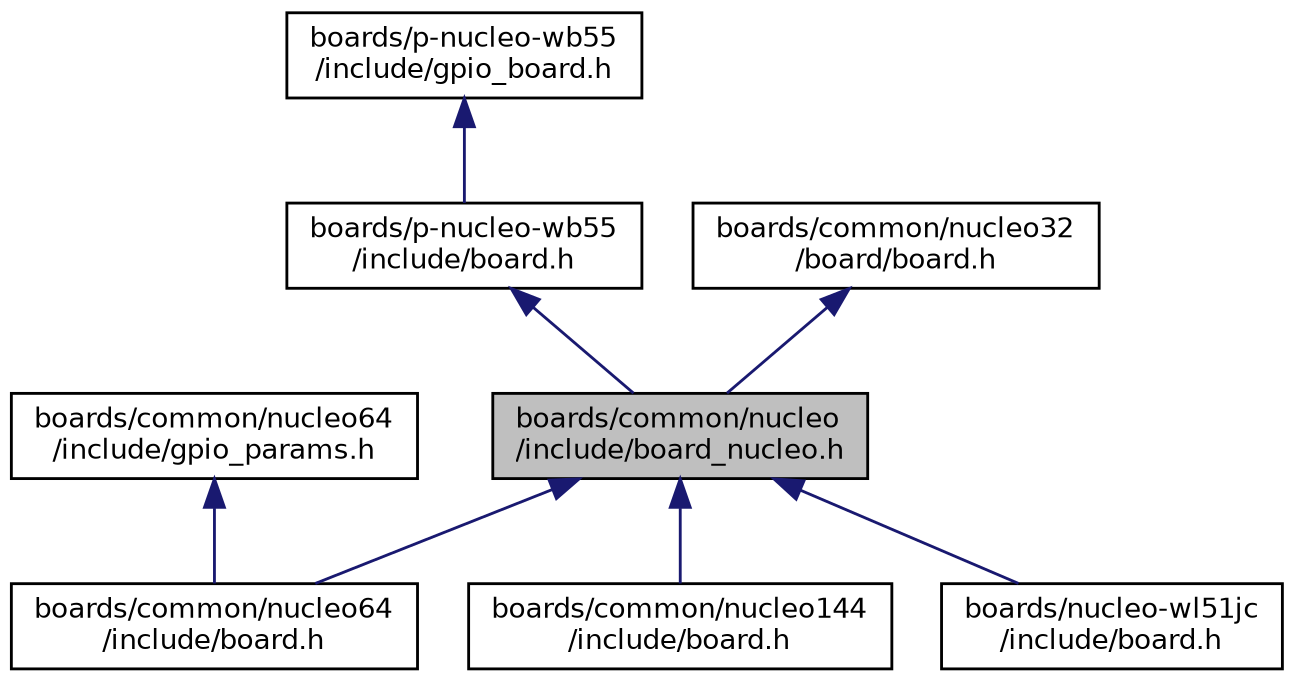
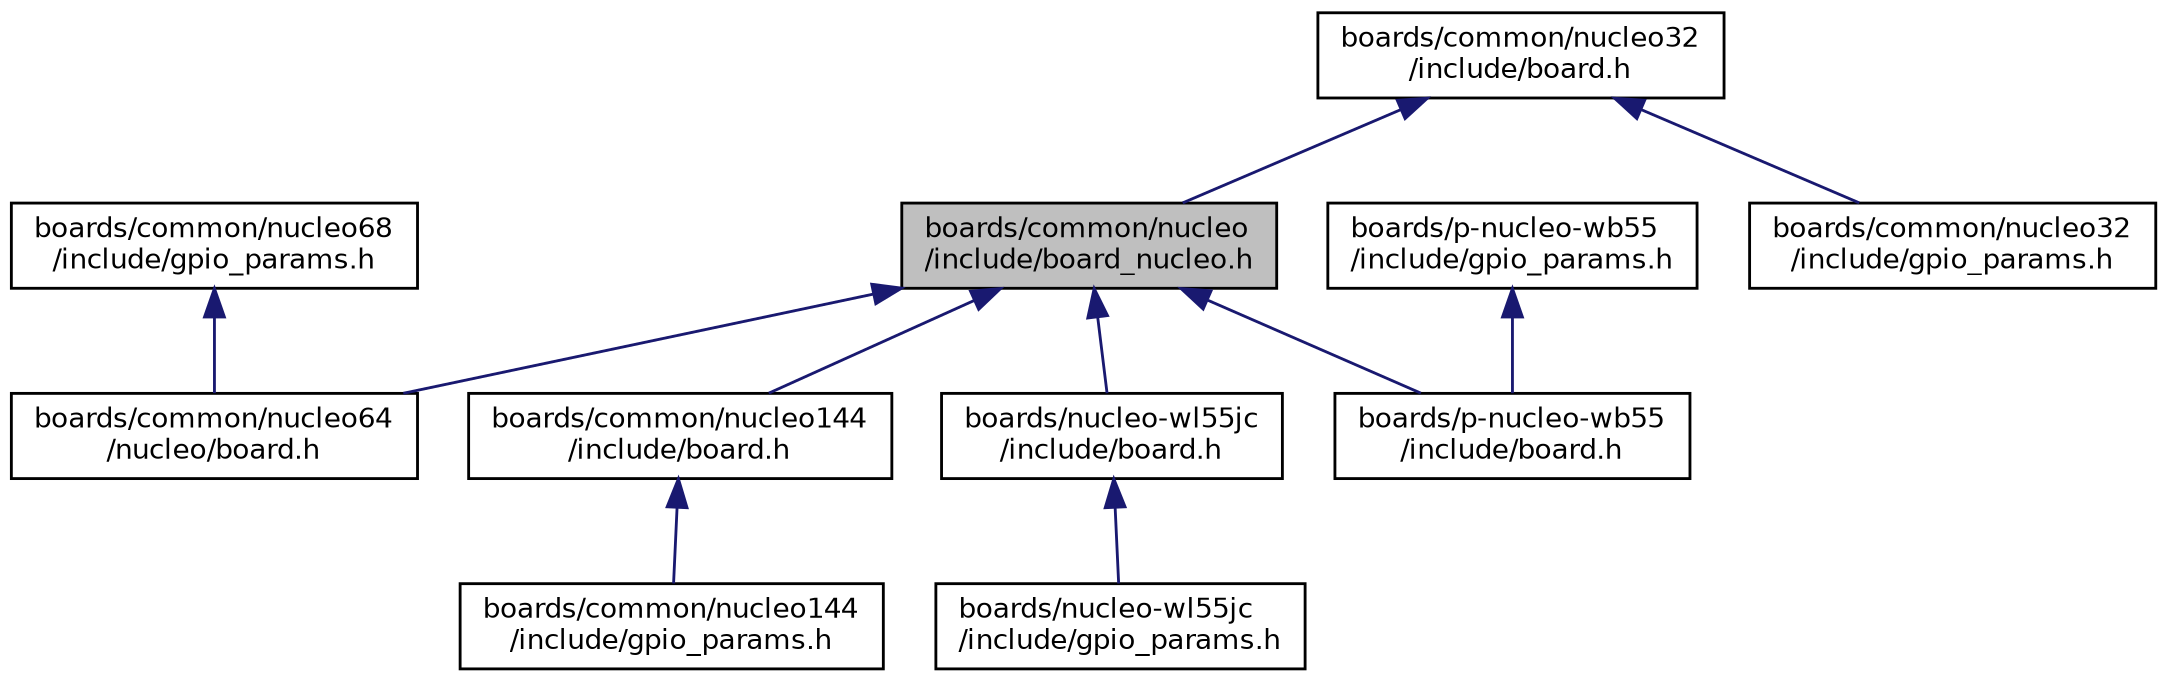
node "boards/p-nucleo-wb55 /include/gpio_board.h": label "boards/p-nucleo-wb55 /include/gpio_board.h" -> "boards/p-nucleo-wb55 /include/gpio_params.h"
node "boards/common/nucleo32 /board/board.h": label "boards/common/nucleo32 /board/board.h" -> "boards/common/nucleo32 /include/board.h"
node "boards/common/nucleo32 /include/gpio_params.h": added
edge "boards/common/nucleo /include/board_nucleo.h" -> "boards/p-nucleo-wb55 /include/board.h": reversed
node "boards/common/nucleo64 /include/gpio_params.h": label "boards/common/nucleo64 /include/gpio_params.h" -> "boards/common/nucleo68 /include/gpio_params.h"
node "boards/common/nucleo64 /include/board.h": label "boards/common/nucleo64 /include/board.h" -> "boards/common/nucleo64 /nucleo/board.h"
node "boards/common/nucleo144 /include/gpio_params.h": added
node "boards/nucleo-wl51jc /include/board.h": label "boards/nucleo-wl51jc /include/board.h" -> "boards/nucleo-wl55jc /include/board.h"
node "boards/nucleo-wl55jc /include/gpio_params.h": added
